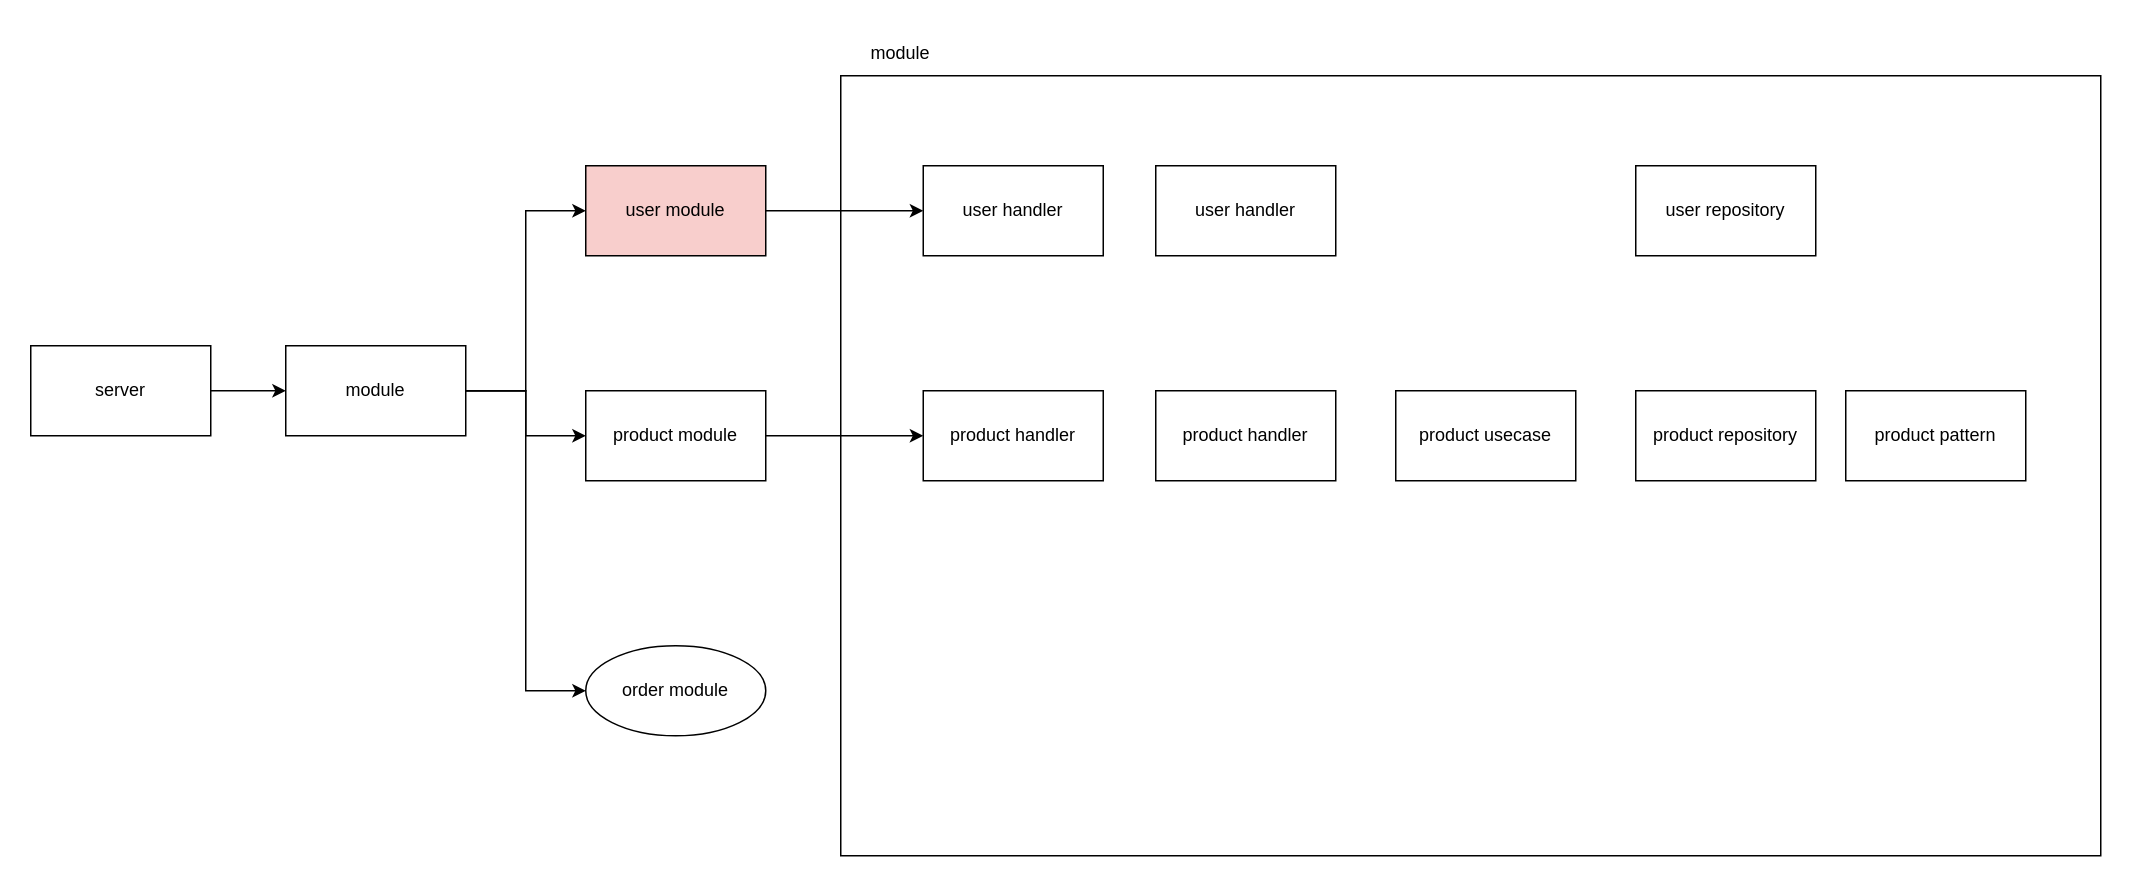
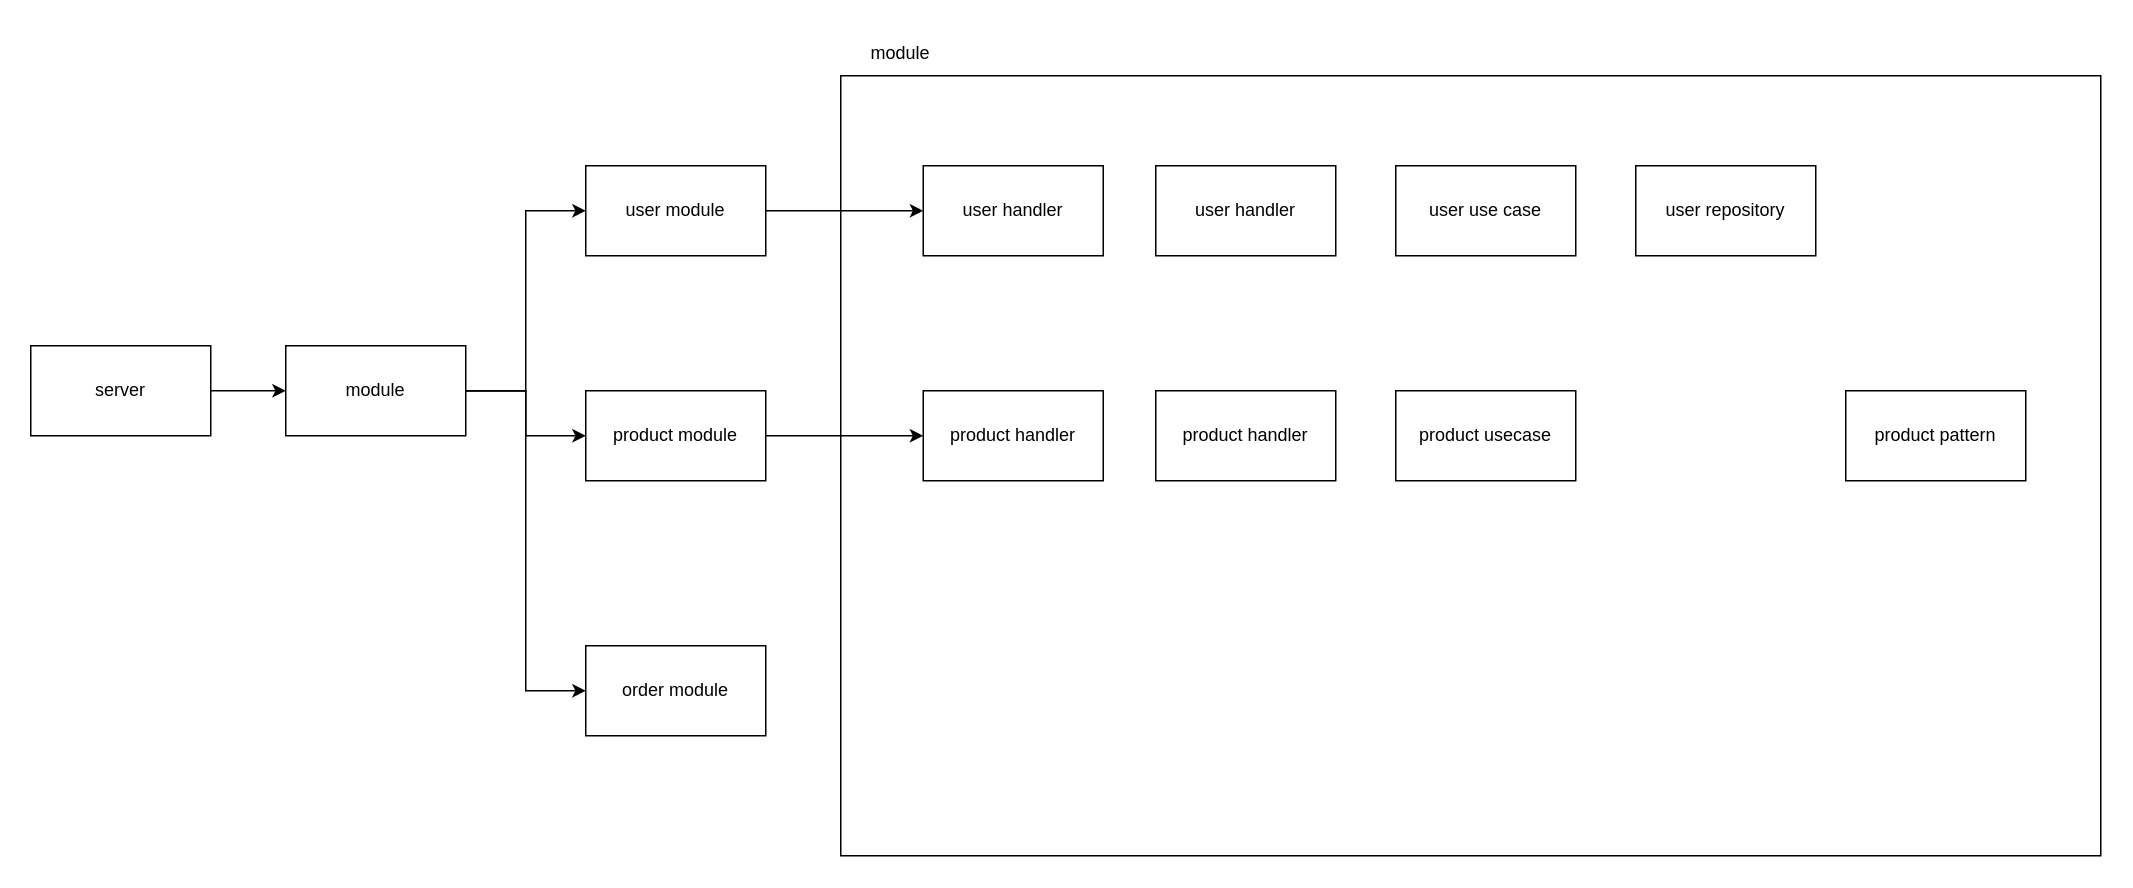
node "user module": fillcolor #f8cecc -> #ffffff
node "user use case": added
node "product repository": removed
node "order module": shape ellipse -> rectangle
